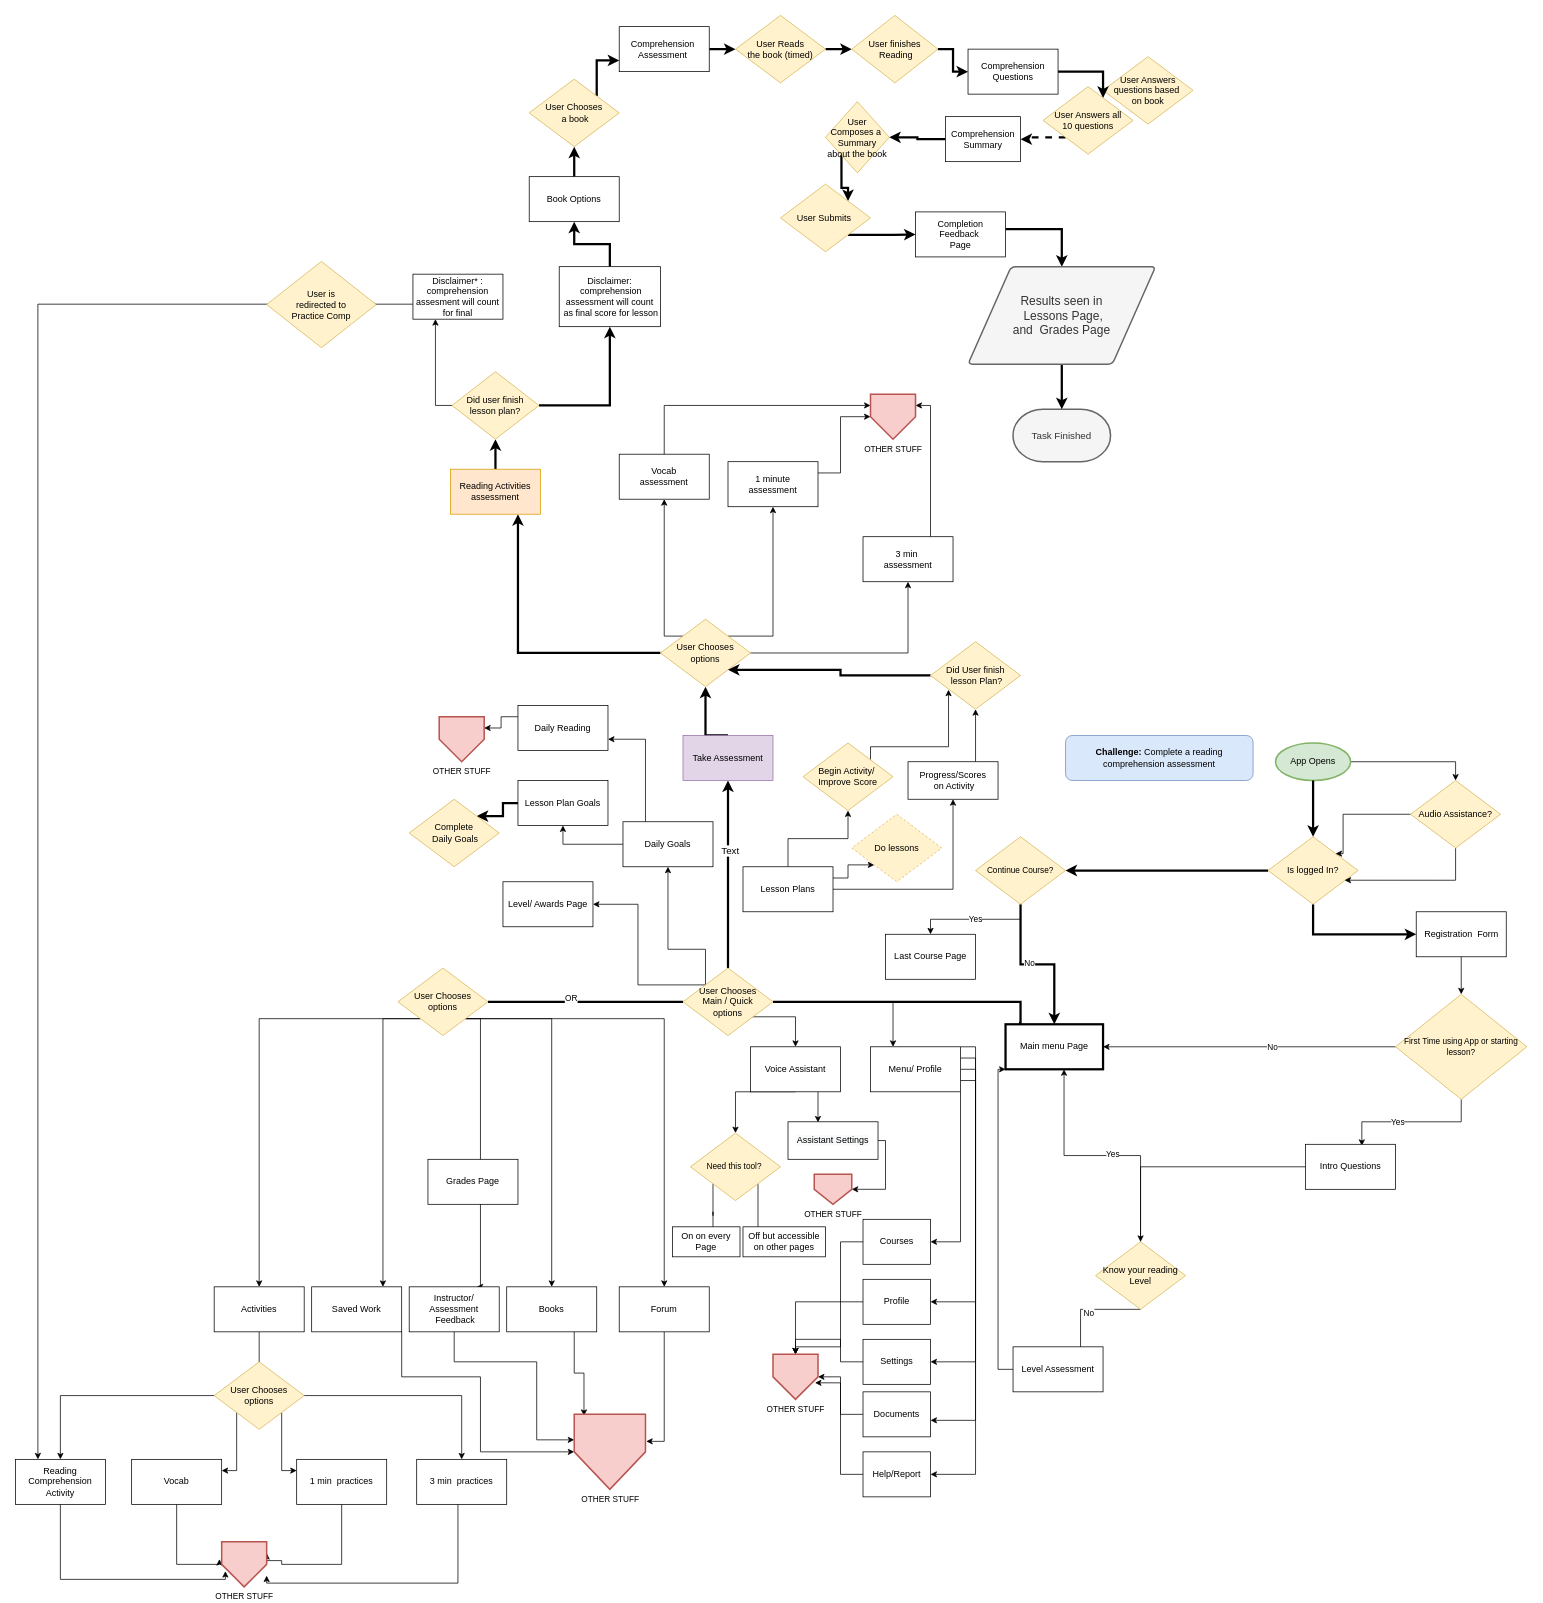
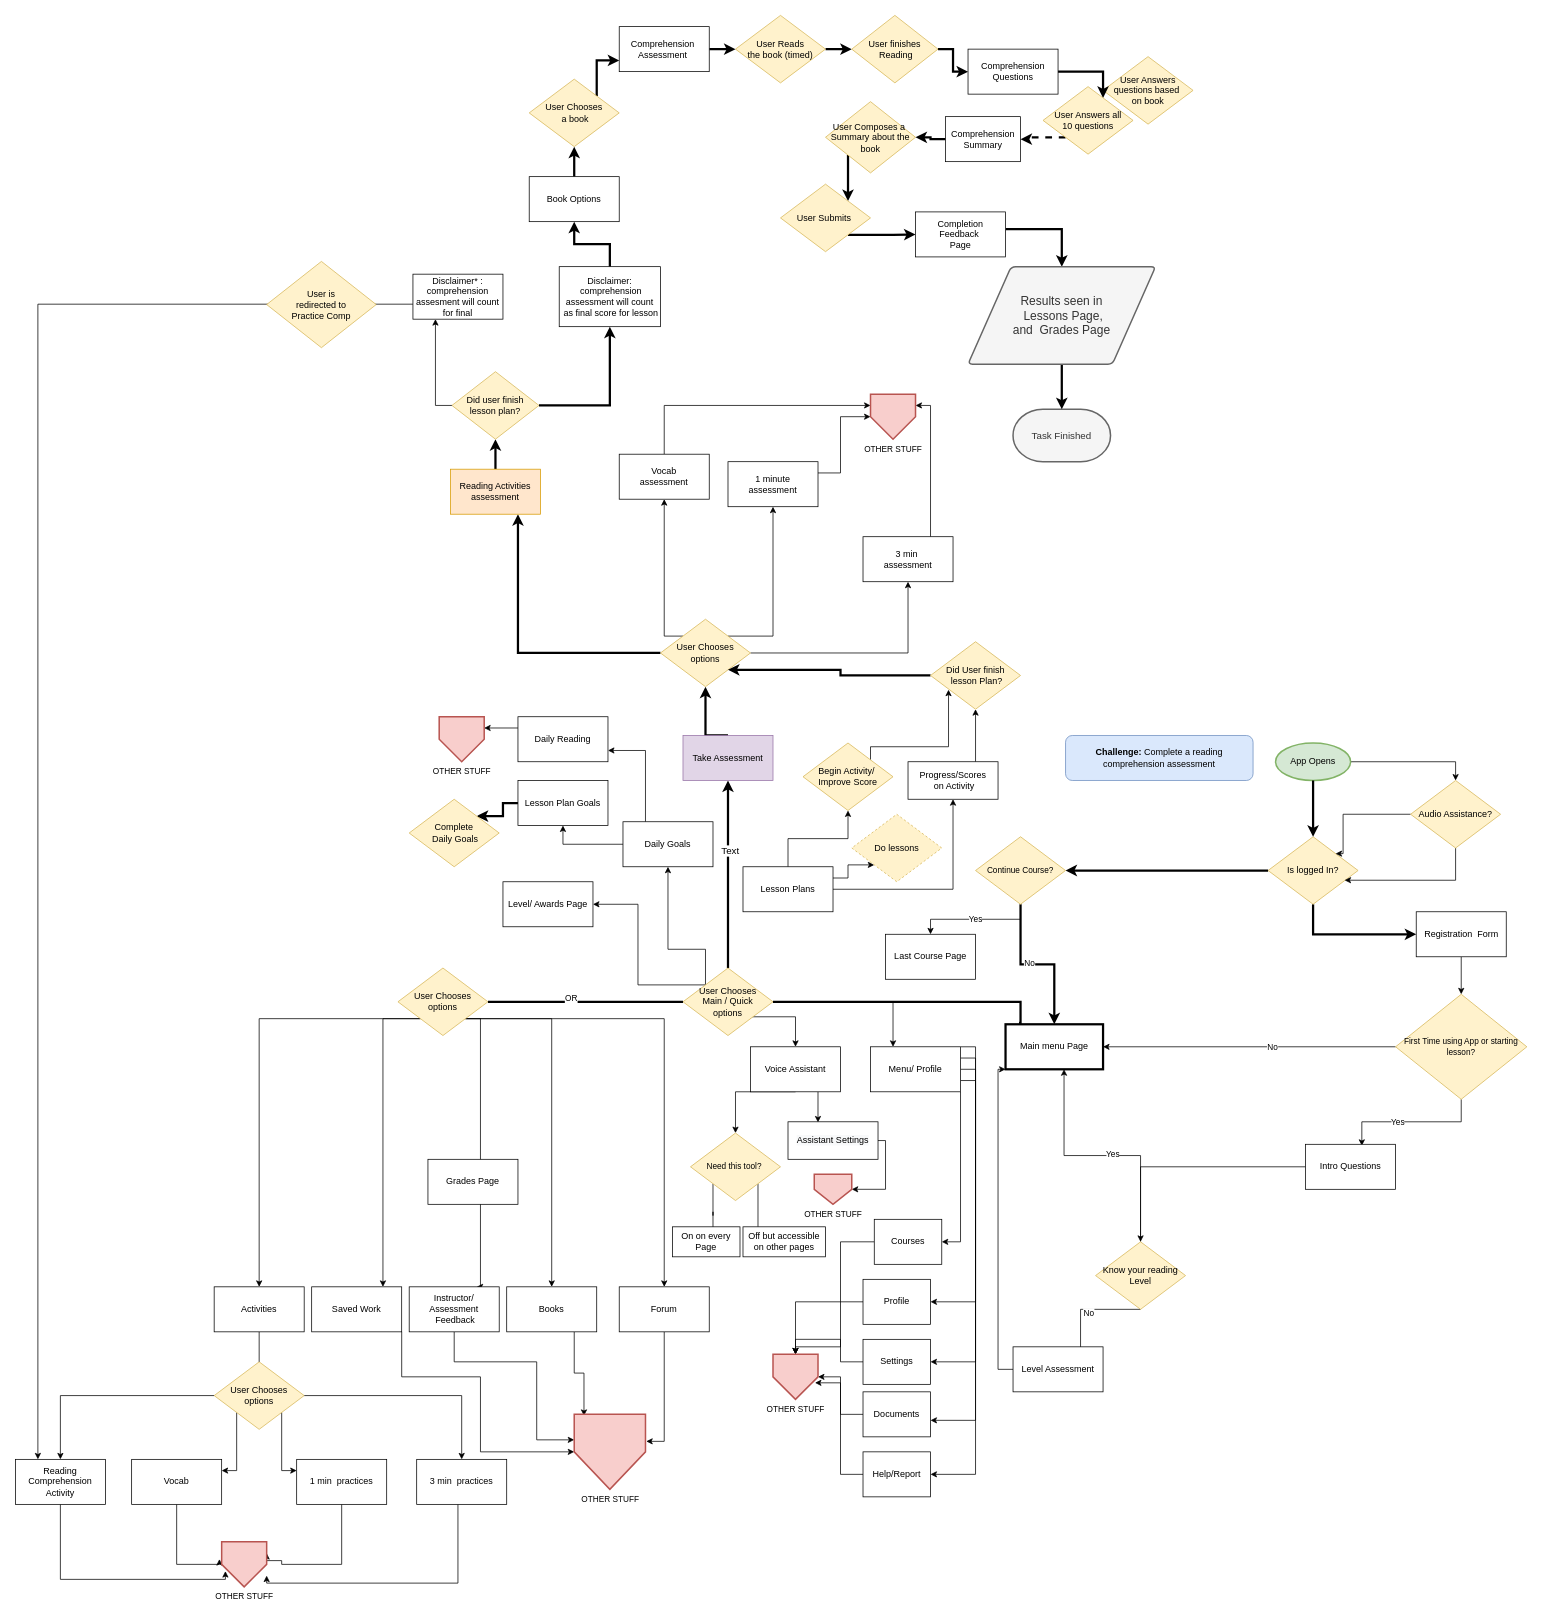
node "User Composes a Summary about the book": size 64x71 -> 90x71
node "Daily Reading": moved (563, 728) -> (563, 739)
node "Courses": moved (897, 1242) -> (908, 1242)
